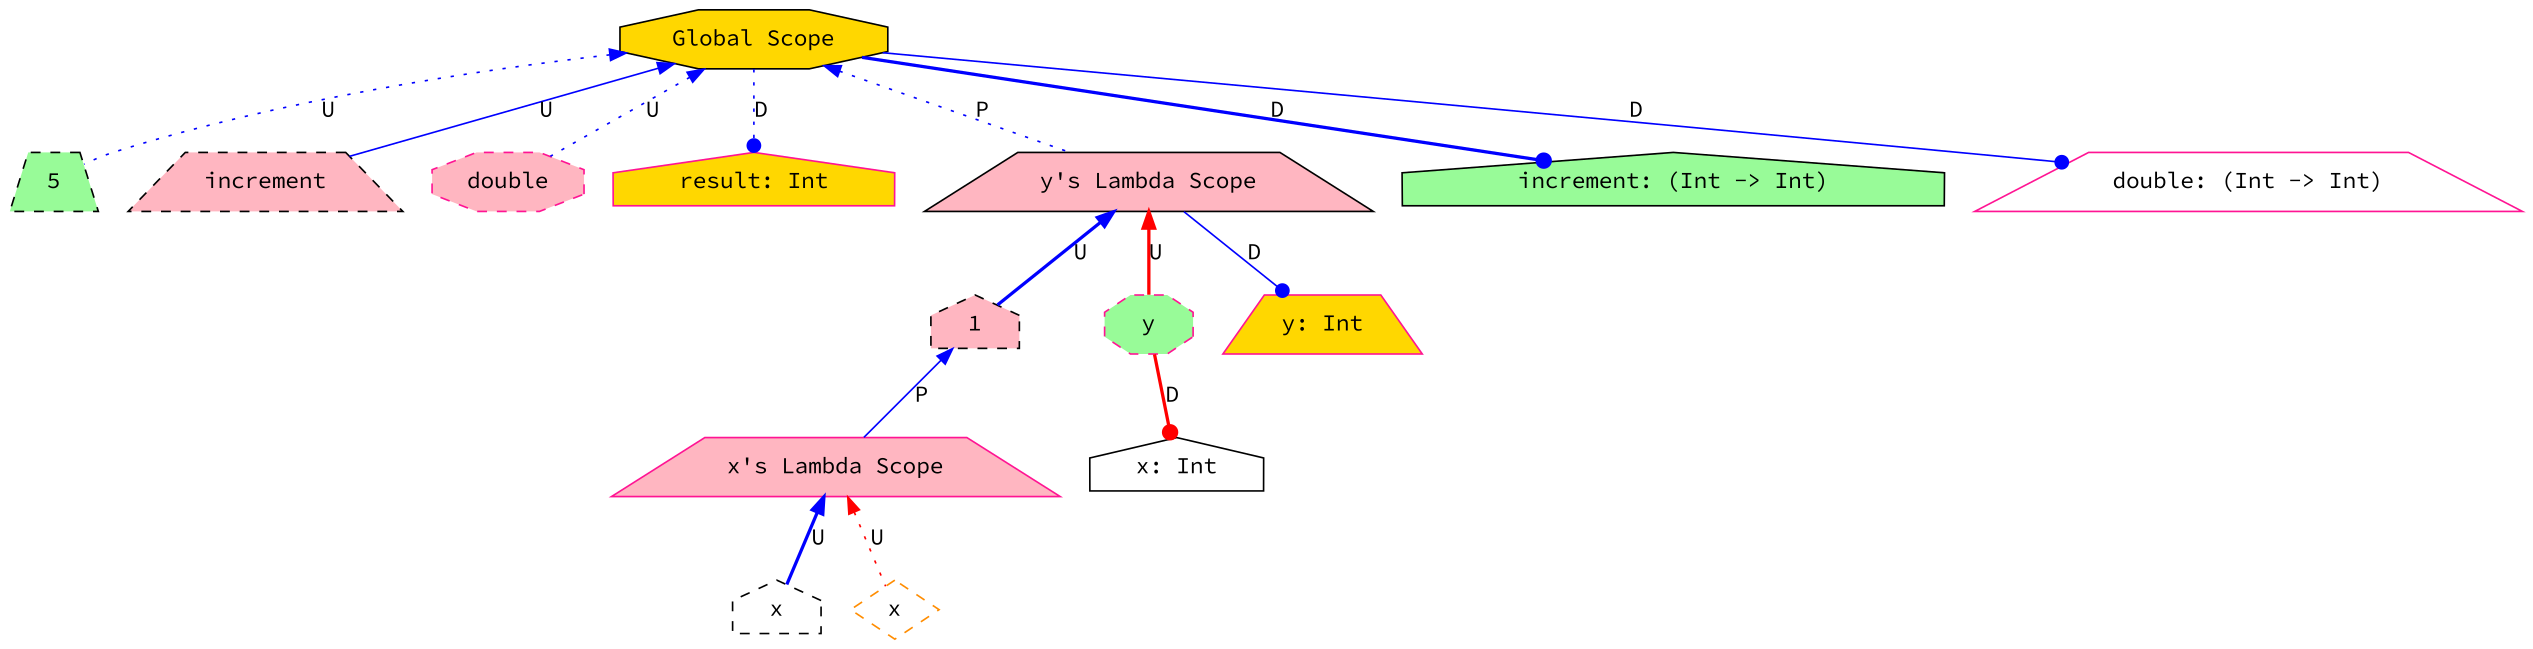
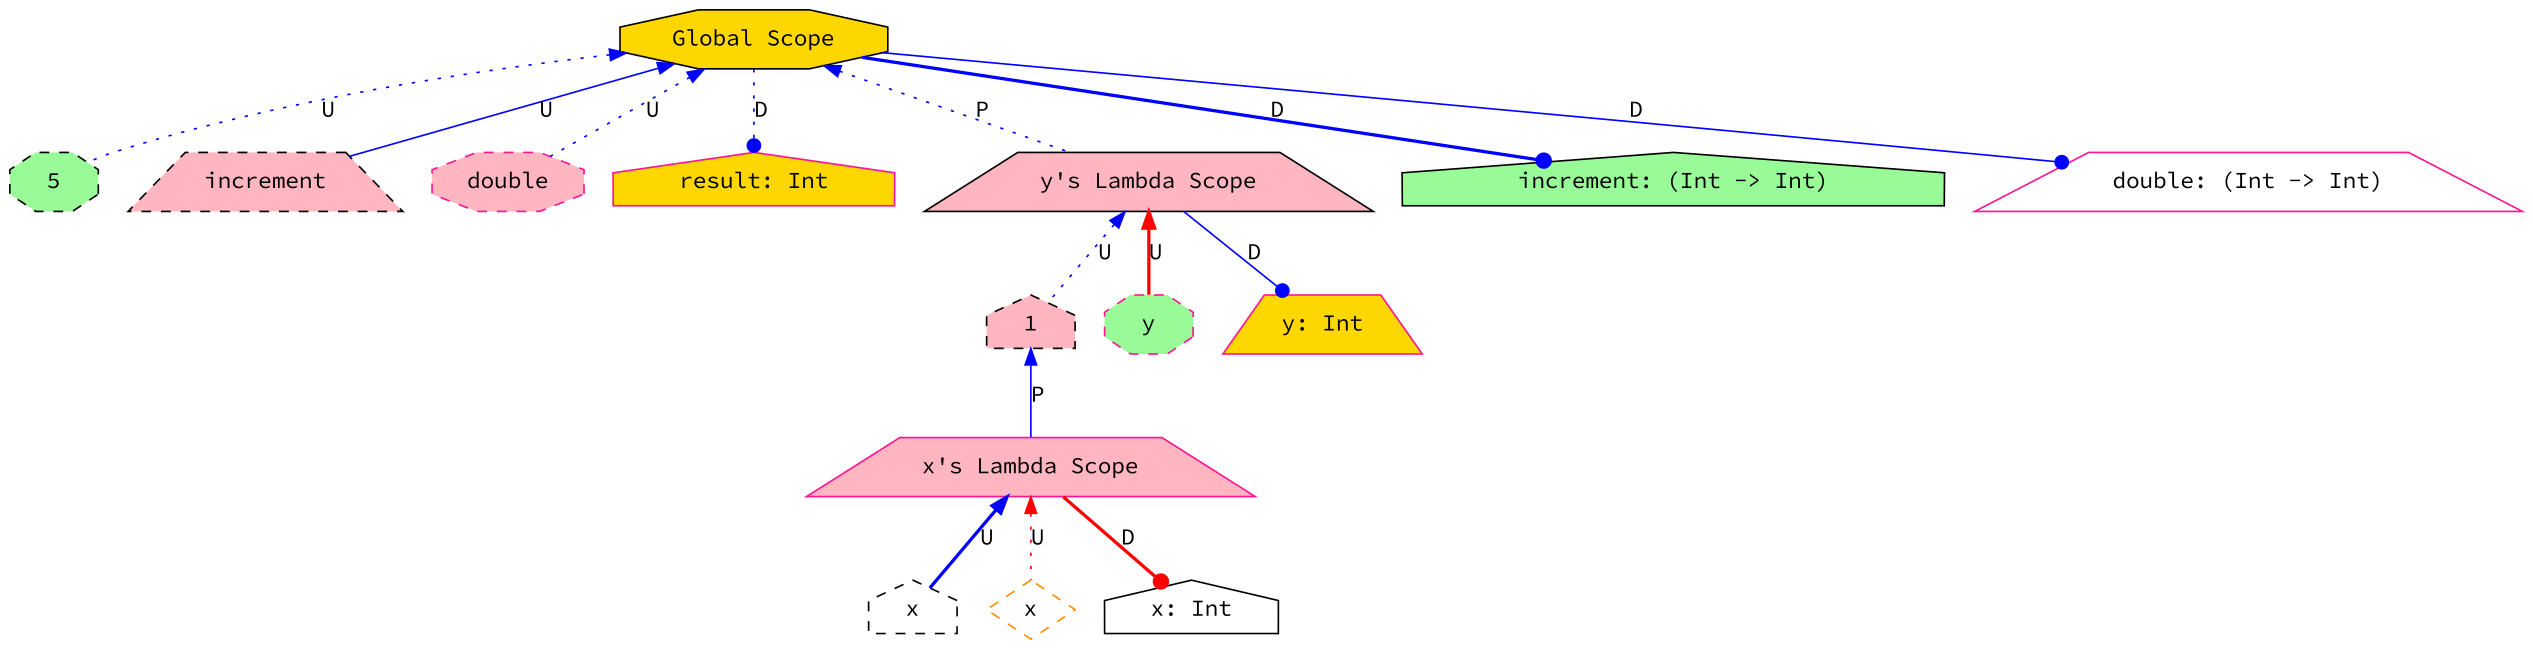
node "5": shape trapezium -> octagon
edge "y's Lambda Scope" -- "1": style bold -> dotted
edge "y" -- "x: Int": now "x's Lambda Scope" -- "x: Int"
